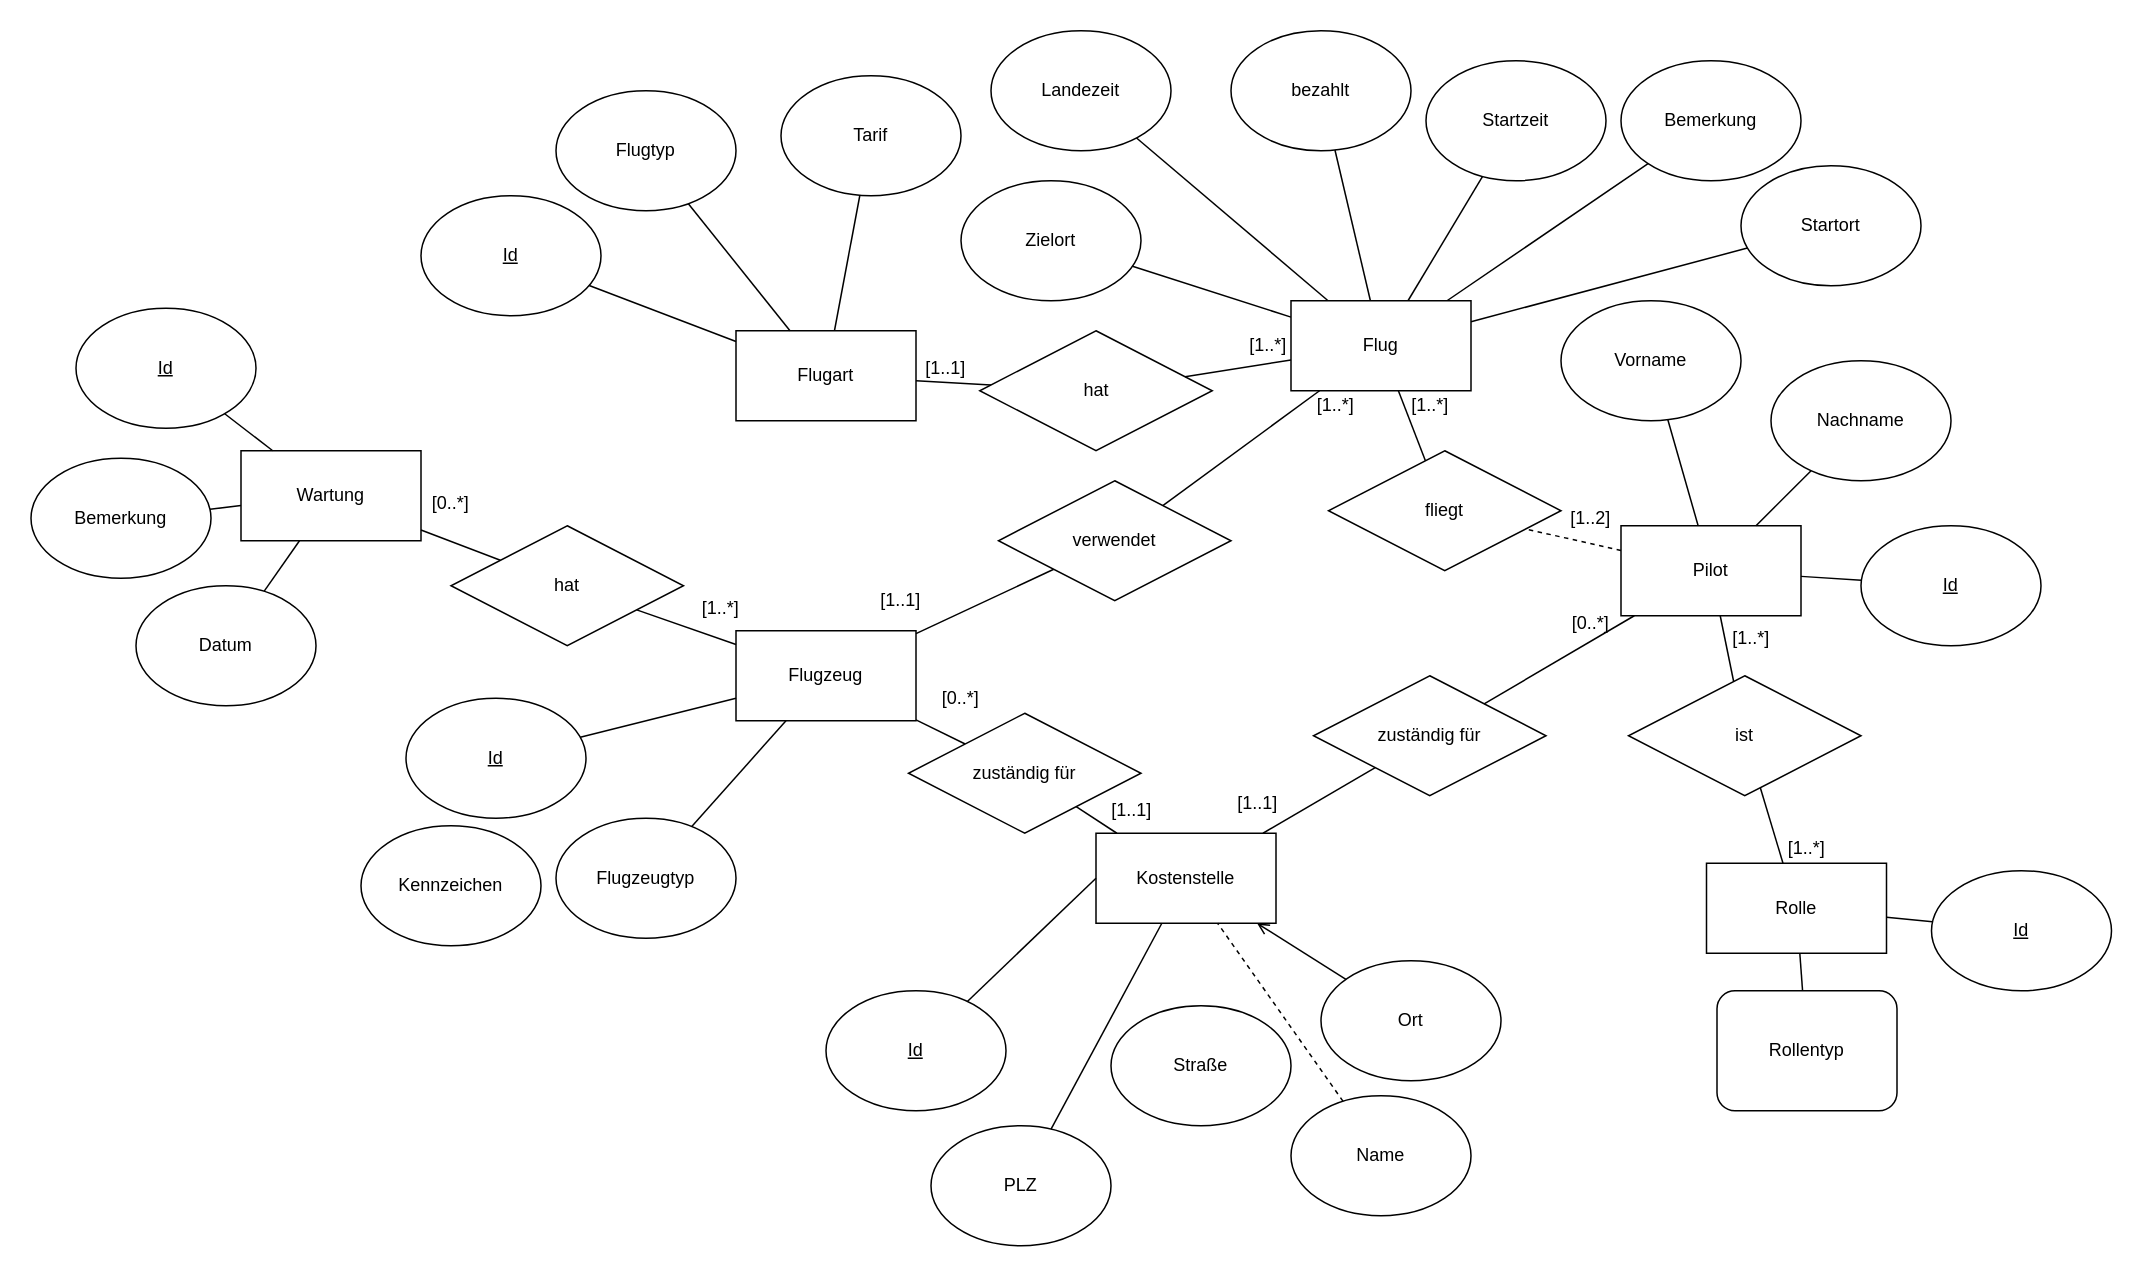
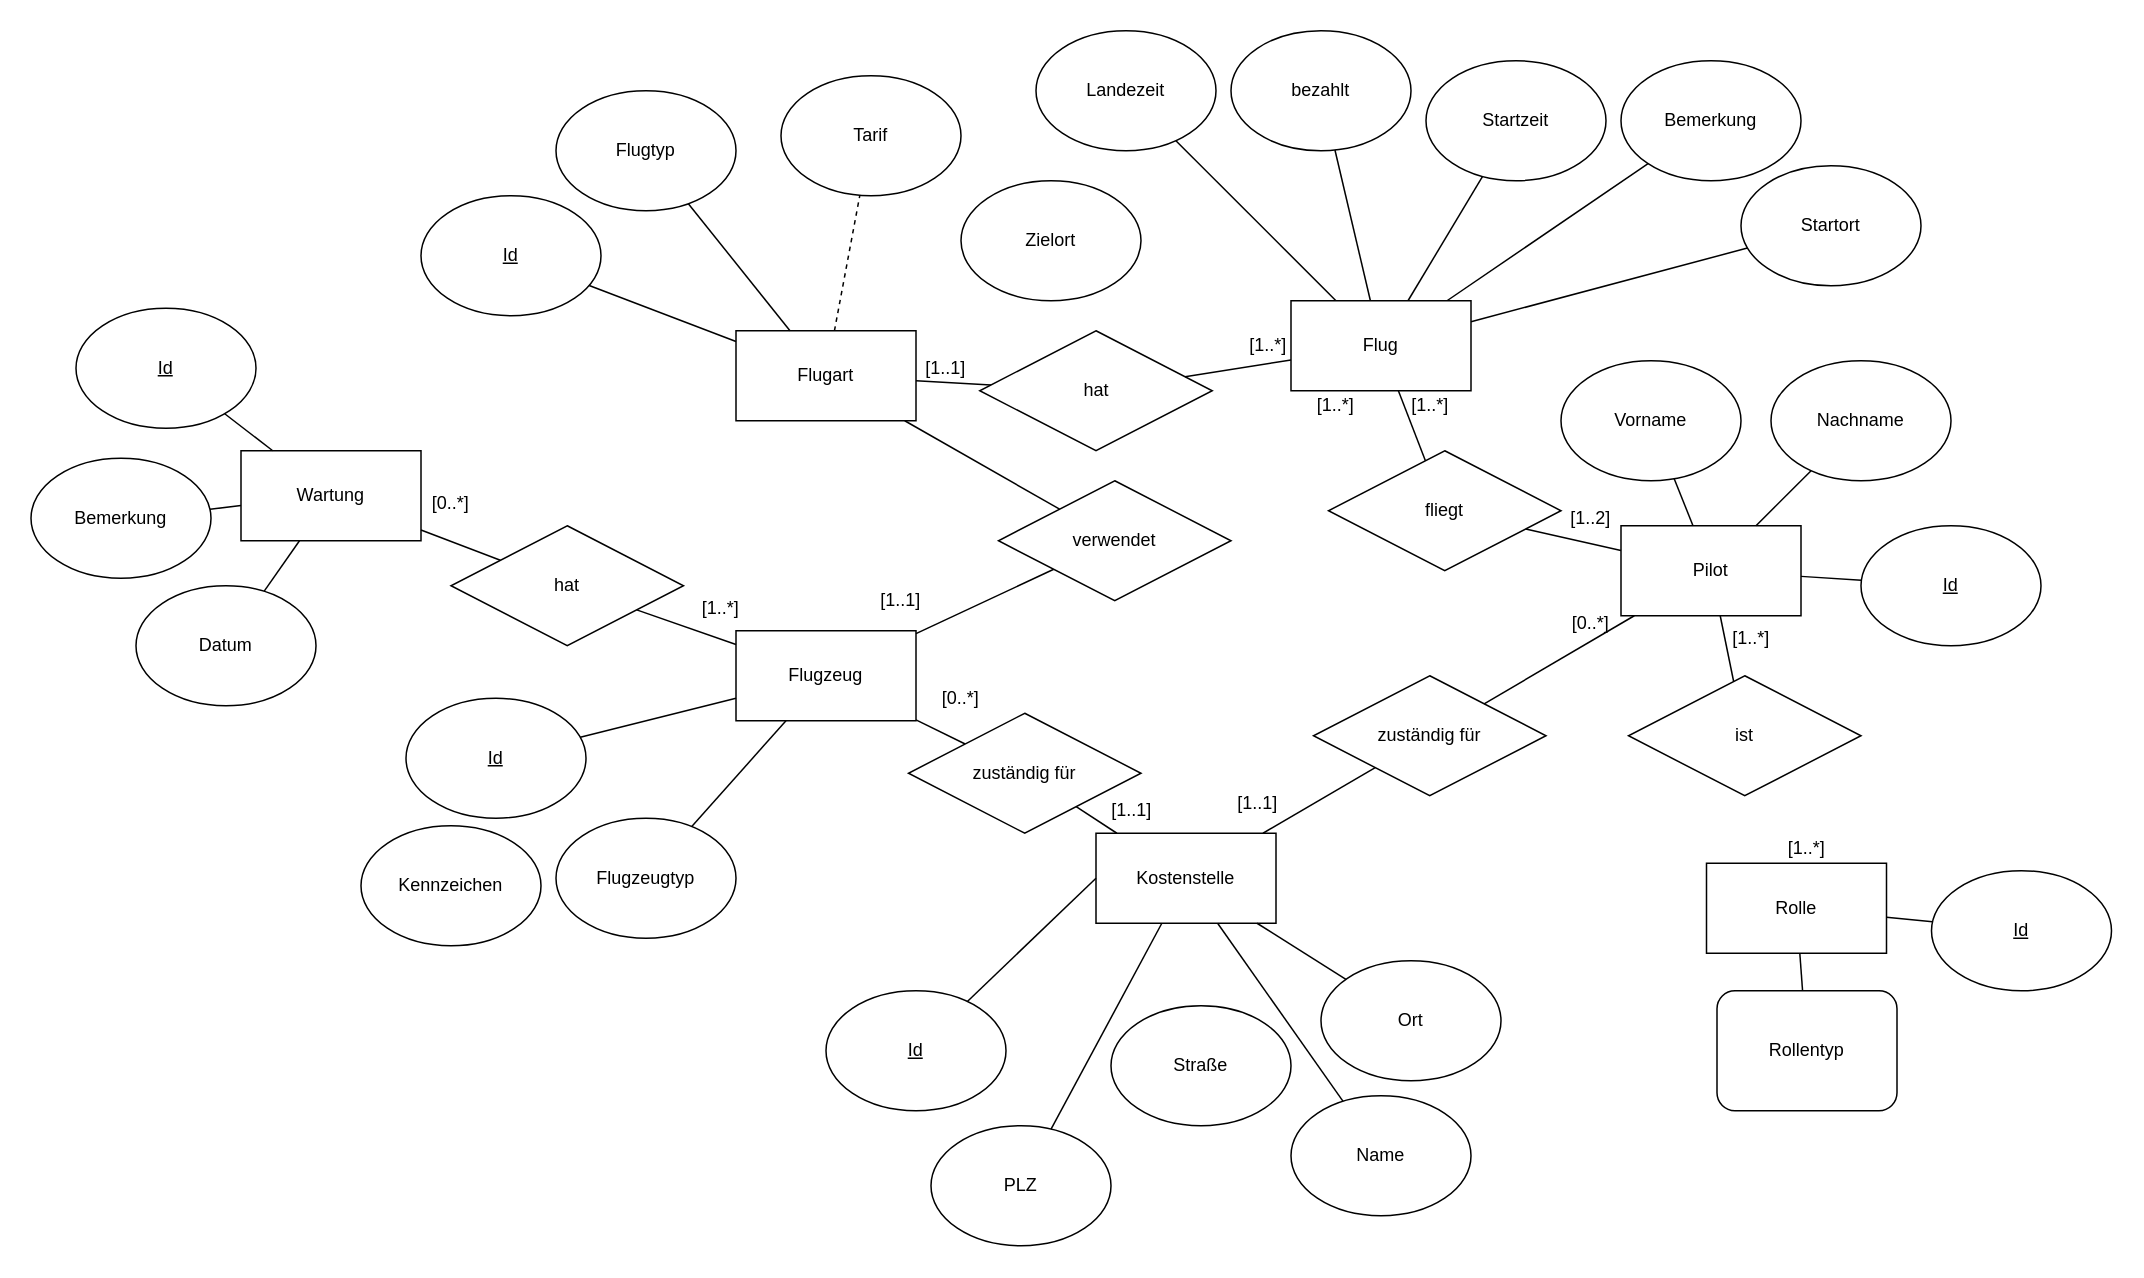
node "Landezeit": moved (1081, 91) -> (1126, 91)
edge "Tarif" -- "Flugart": style solid -> dashed
edge "Zielort" -- "Flug": removed
node "Vorname": moved (1651, 361) -> (1651, 421)
edge "Flug" -- "verwendet": now "Flugart" -- "verwendet"
edge "fliegt" -- "Pilot": style dashed -> solid
edge "ist" -- "Rolle": removed
edge "Ort" -> "Kostenstelle": arrowhead open -> none
edge "Kostenstelle" -- "Name": style dashed -> solid
